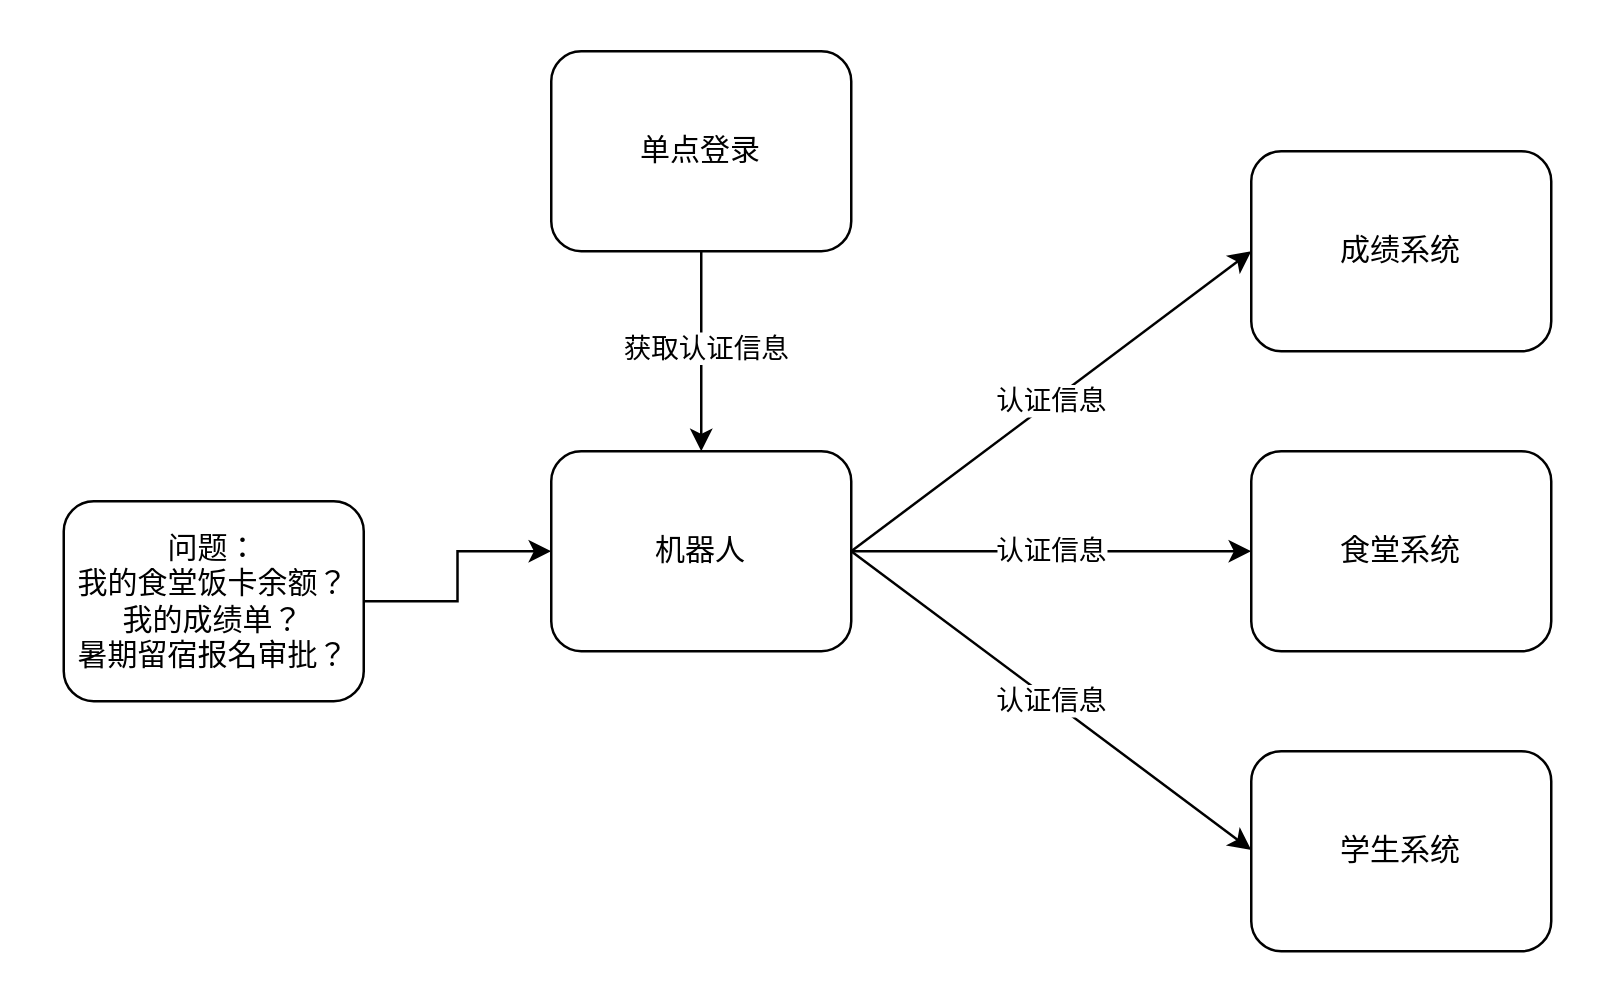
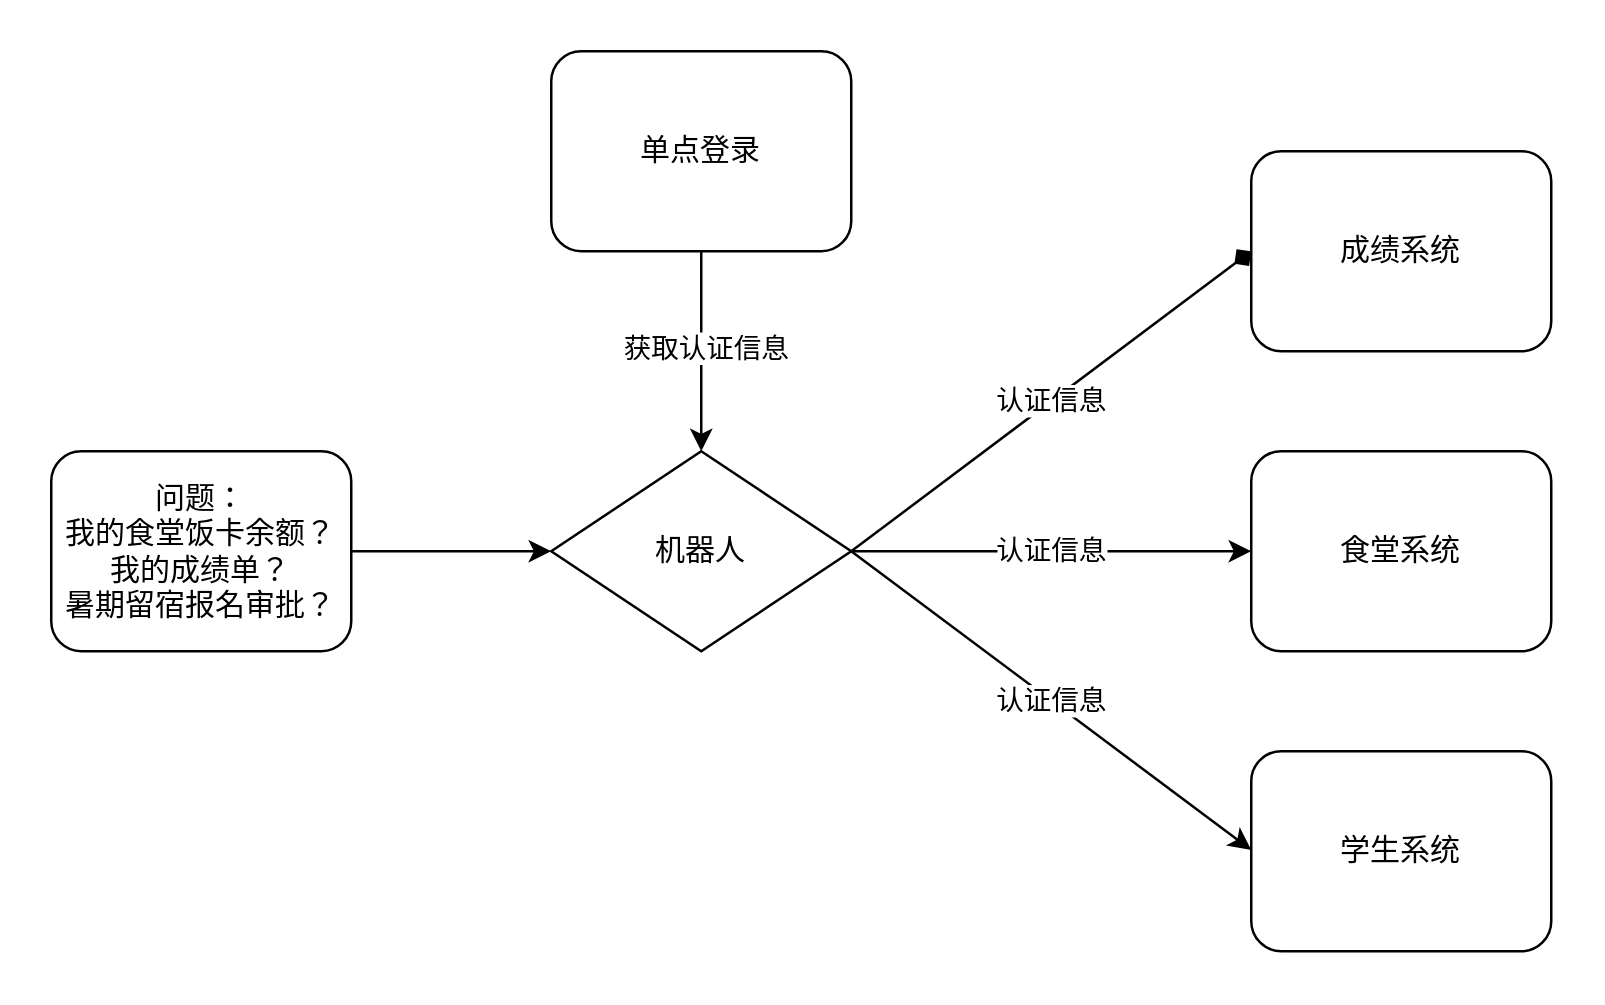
edge "机器人" -> "成绩系统": arrowhead classic -> diamond
node "机器人": shape rounded rectangle -> diamond
node "问题： 我的食堂饭卡余额？ 我的成绩单？ 暑期留宿报名审批？": moved (214, 601) -> (201, 551)
